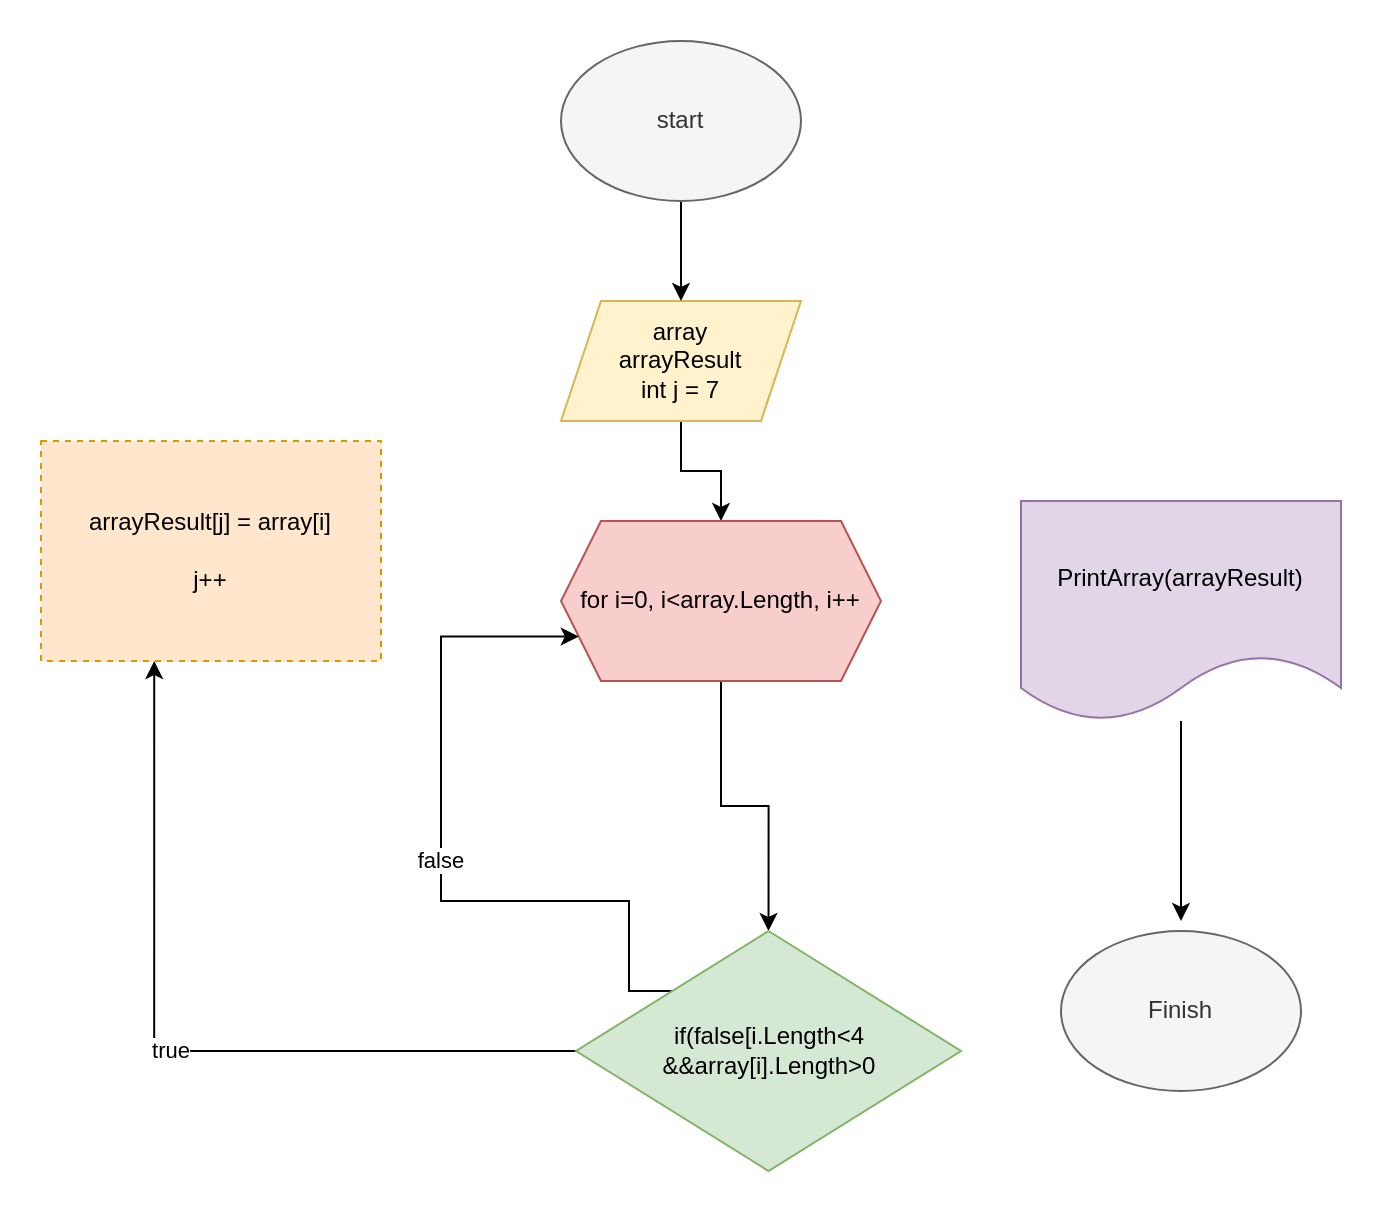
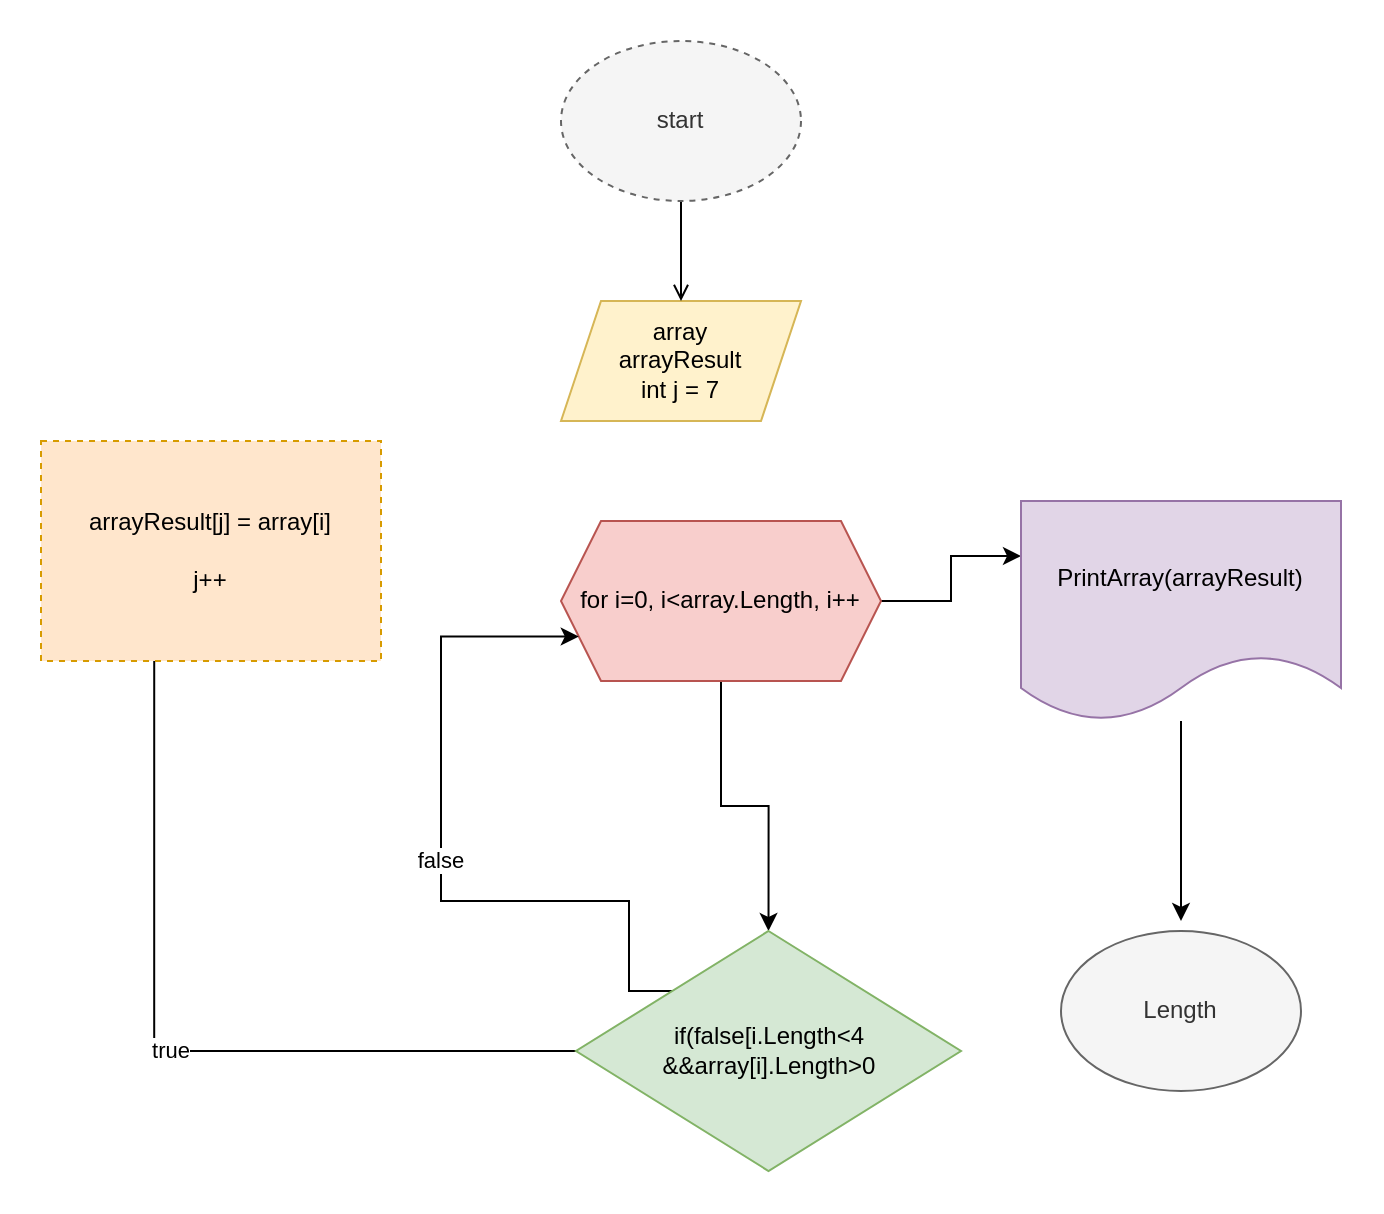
node "start": style solid -> dashed
edge "start" -> "array arrayResult int j = 7": arrowhead classic -> open
edge "array arrayResult int j = 7" -> "for i=0, i<array.Length, i++": removed
edge "for i=0, i<array.Length, i++" -> "PrintArray(arrayResult)": added
edge "if(false[i.Length<4 &&array[i].Length>0" -> "arrayResult[j] = array[i] j++": arrowhead classic -> none
node "Finish": label "Finish" -> "Length"
